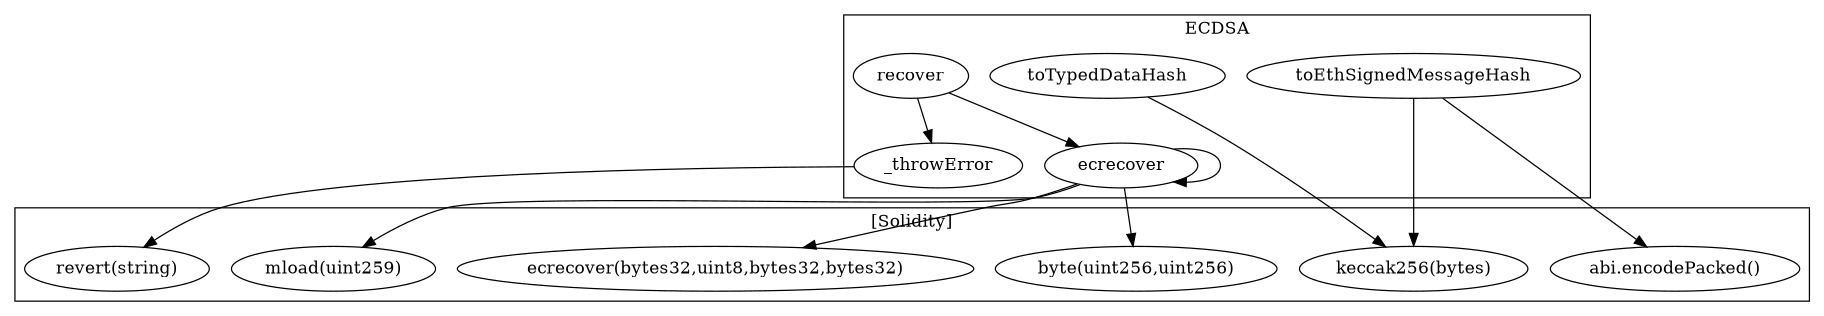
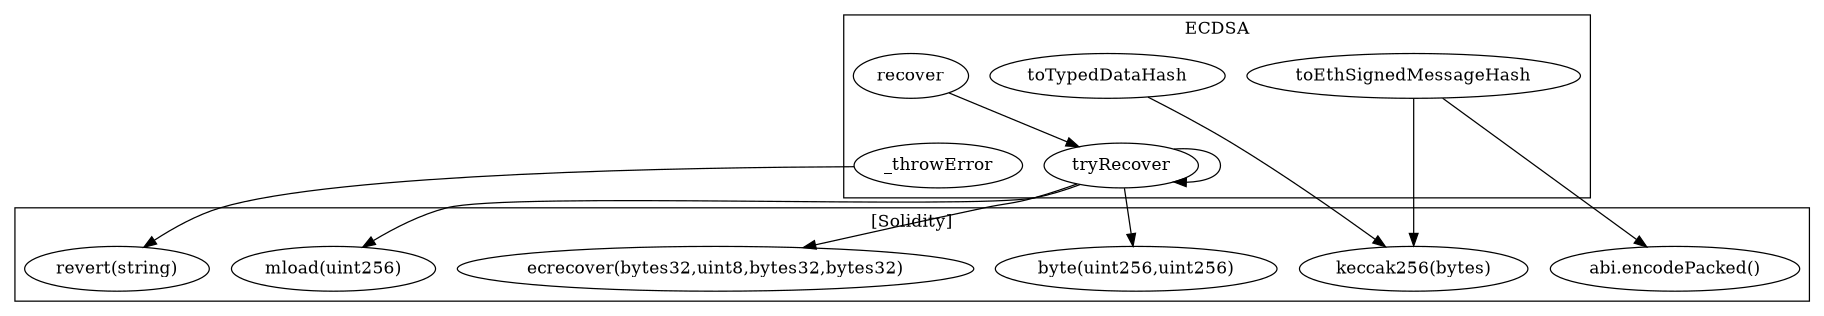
edge "recover" -> "_throwError": removed
node "ecrecover": label "ecrecover" -> "tryRecover"
node "mload(uint259)": label "mload(uint259)" -> "mload(uint256)"
